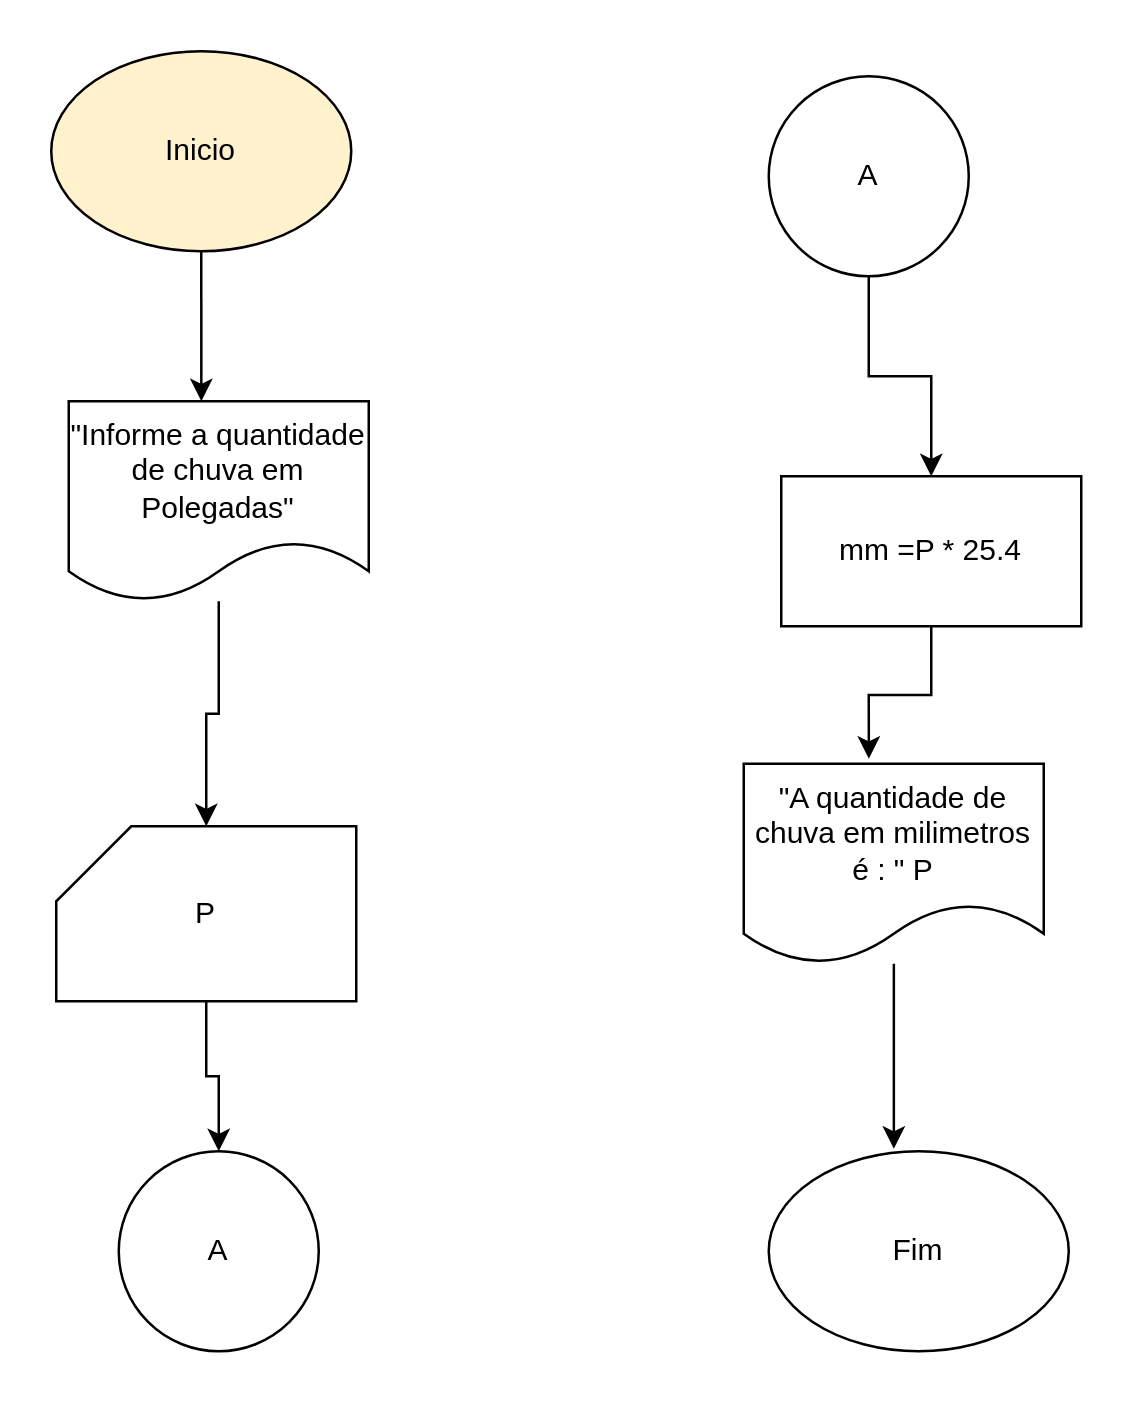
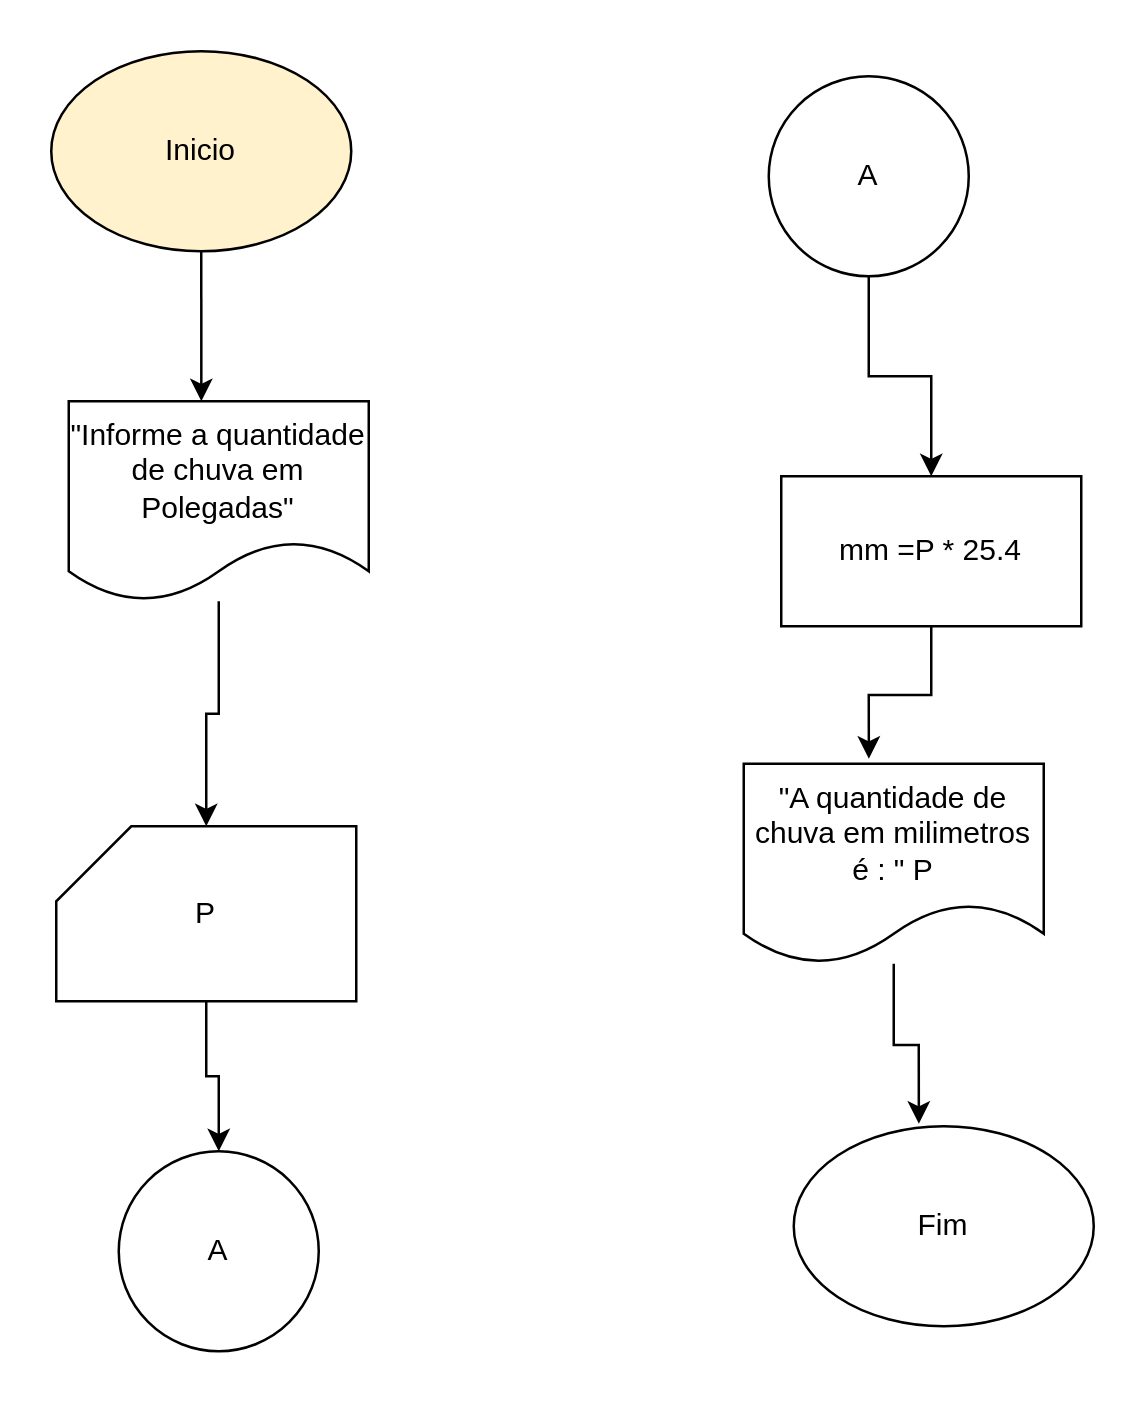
node "Fim": moved (919, 1251) -> (944, 1226)
